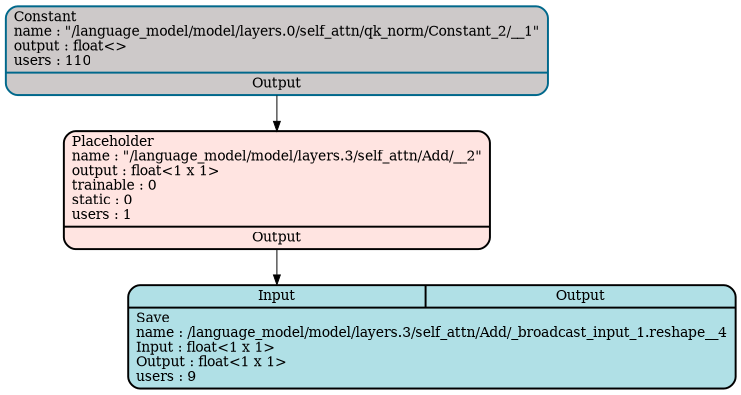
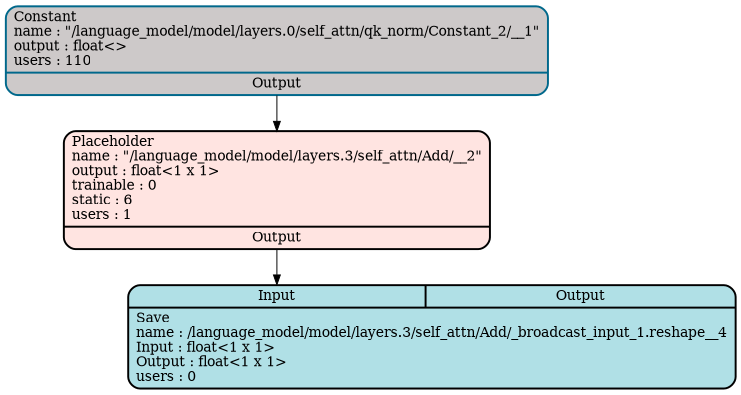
node "Placeholder": text "static : 0" -> "static : 6"
node "Input": text "users : 9" -> "users : 0"
